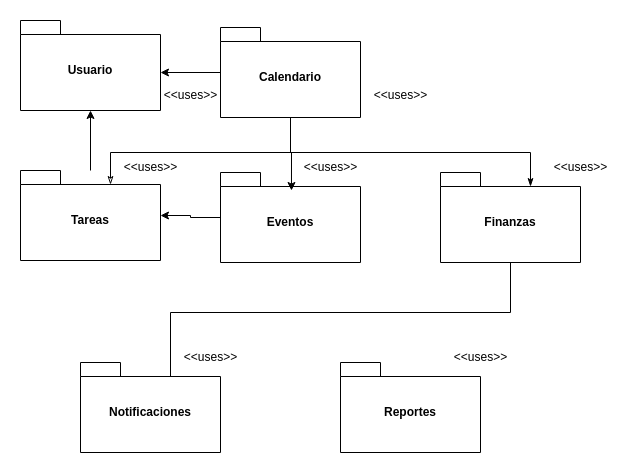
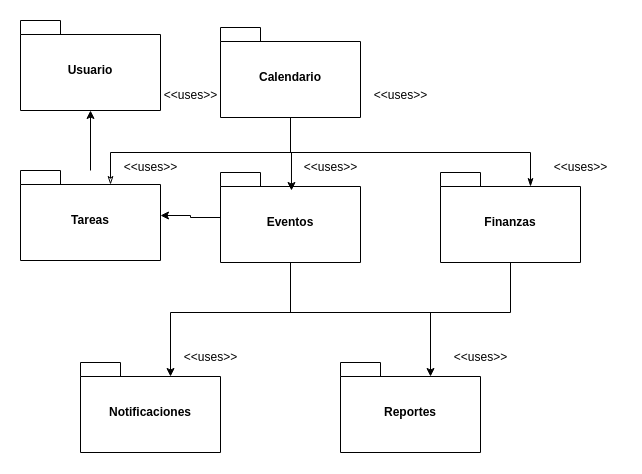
edge "Calendario" -> "Usuario": removed
edge "Eventos" -> "Reportes": added
edge "Finanzas" -- "Notificaciones": arrowhead none -> classic
